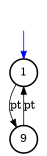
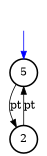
node "1": label "1" -> "5"
node "9": label "9" -> "2"
